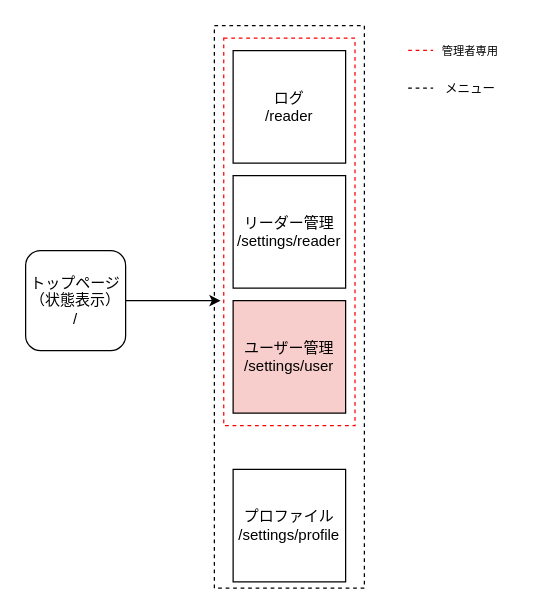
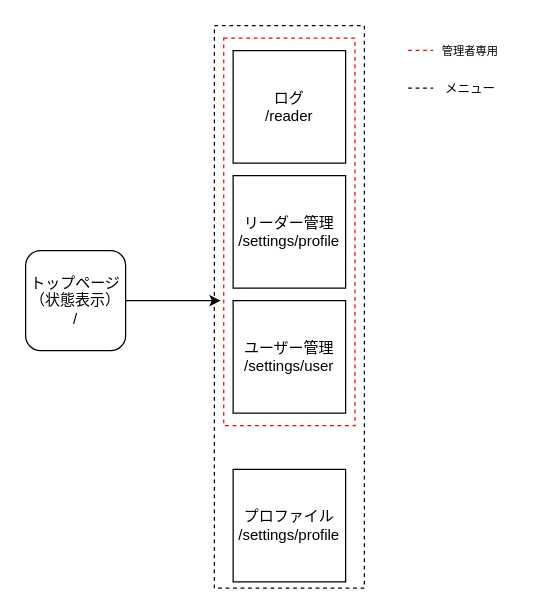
node "リーダー管理 /settings/reader": label "リーダー管理 /settings/reader" -> "リーダー管理 /settings/profile"
node "ユーザー管理 /settings/user": fillcolor #f8cecc -> #ffffff
